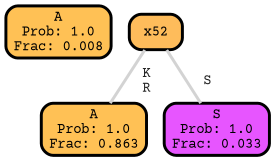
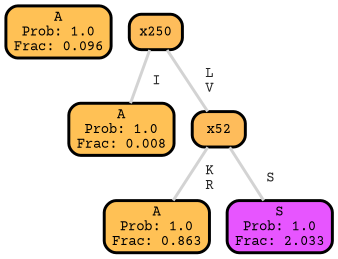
node "A Prob: 1.0 Frac: 0.096": added
node "x250": added
node "S Prob: 1.0 Frac: 0.033": label "S Prob: 1.0 Frac: 0.033" -> "S Prob: 1.0 Frac: 2.033"
